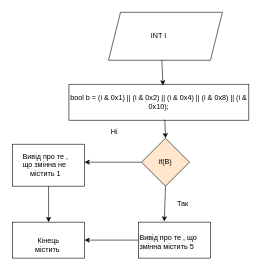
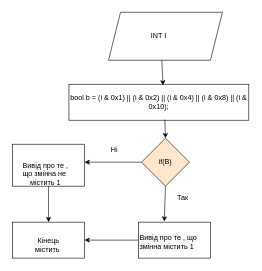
node "Ні": moved (114, 132) -> (114, 150)
node "Вивід про те , що змінна не містить 1": moved (45, 165) -> (45, 174)
node "Так": moved (183, 204) -> (183, 198)
node "Вивід про те , що змінна містить 5": label "Вивід про те , що змінна містить 5" -> "Вивід про те , що змінна містить 1"
